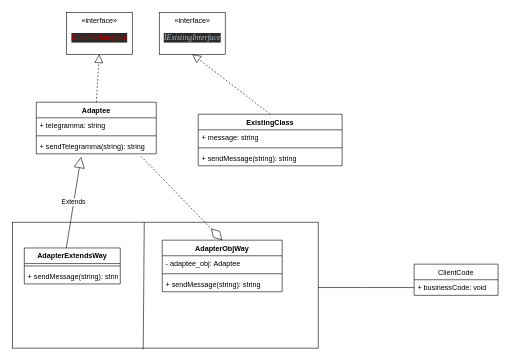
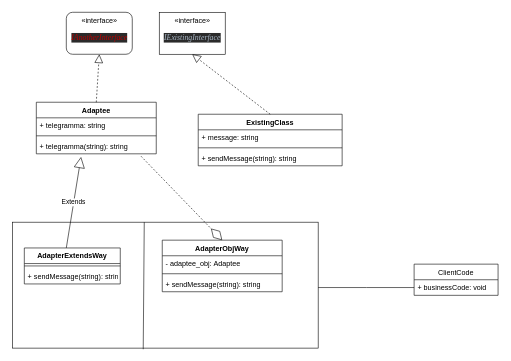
node "«interface» IAnotherInterface": shape rectangle -> rounded rectangle
node "+ sendTelegramma(string): string": label "+ sendTelegramma(string): string" -> "+ telegramma(string): string"
